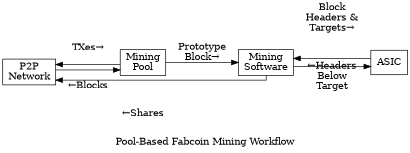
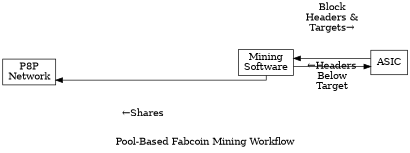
node "Mining Pool": removed
node "P2P Network": label "P2P Network" -> "P8P Network"
